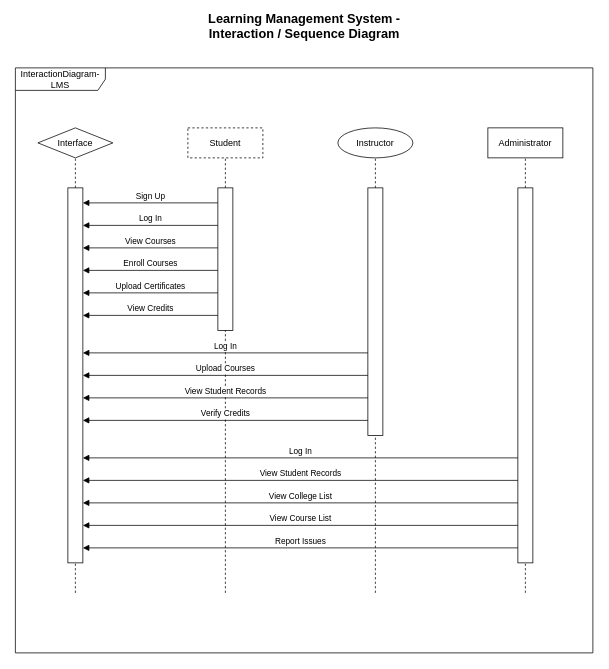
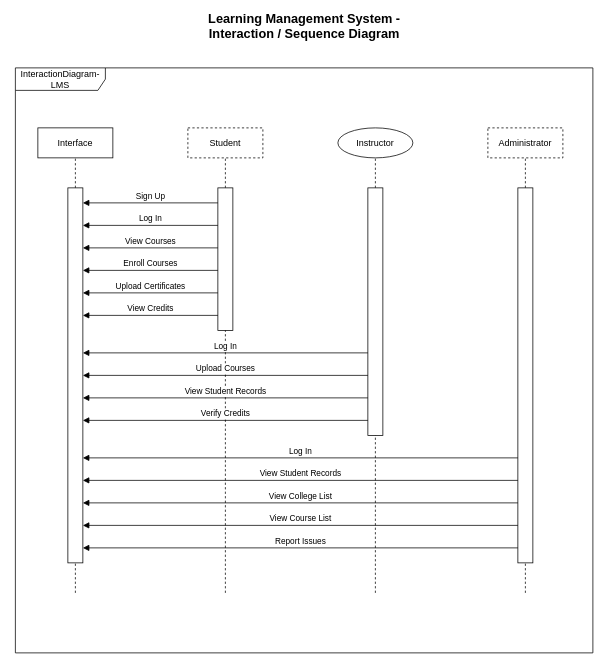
node "Interface": shape diamond -> rectangle
node "Administrator": style solid -> dashed
